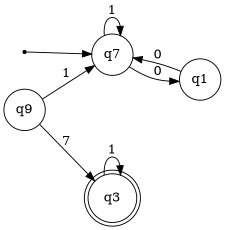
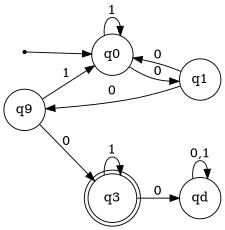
node "q7": label "q7" -> "q0"
edge "q1" -> "q9": added, label "0"
edge "q9" -> "q3": label "7" -> "0"
node "qd": added
